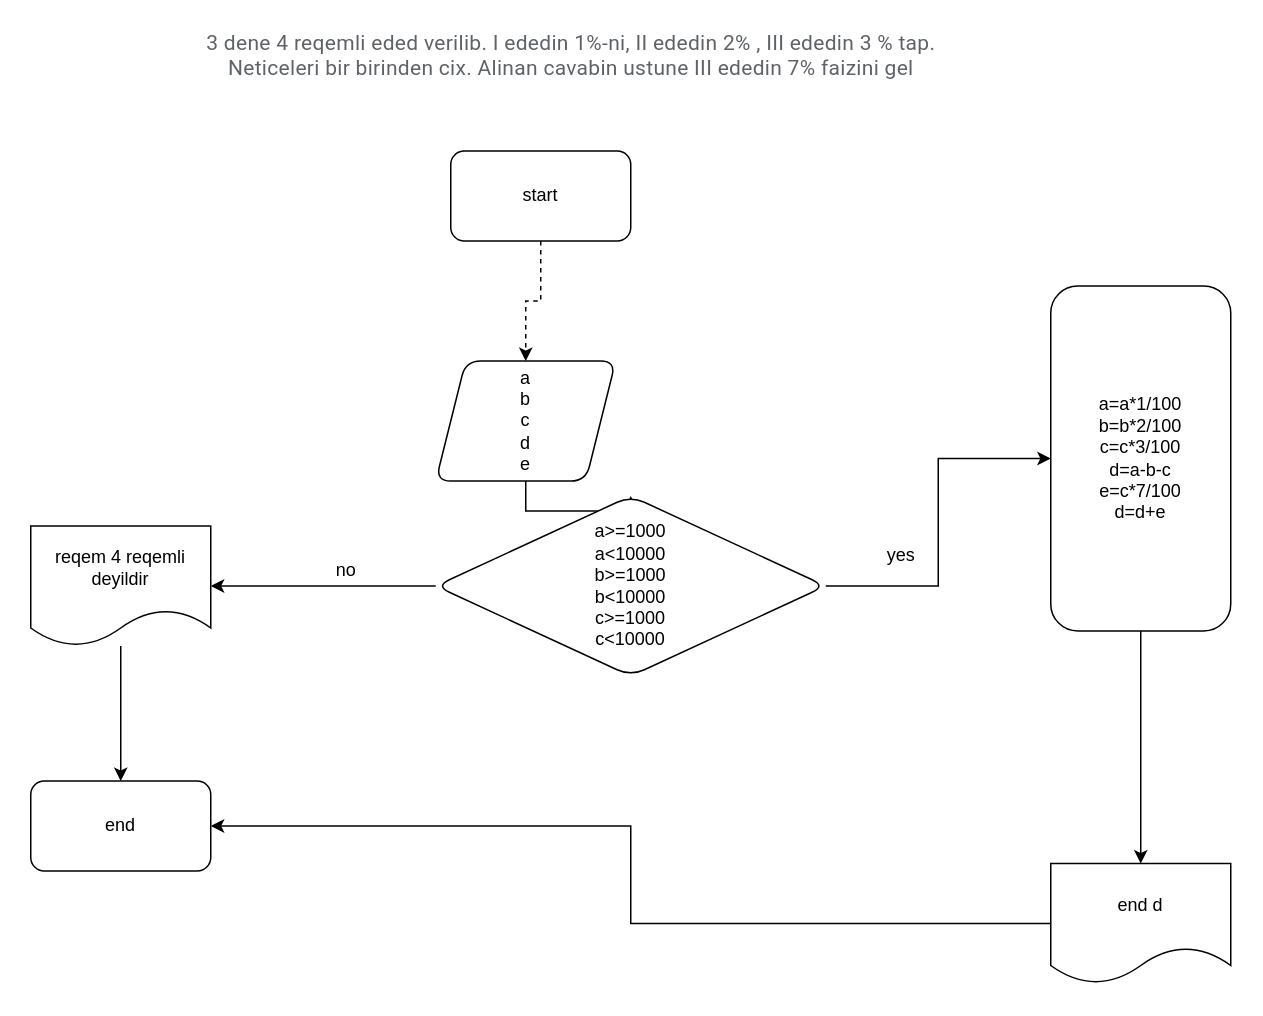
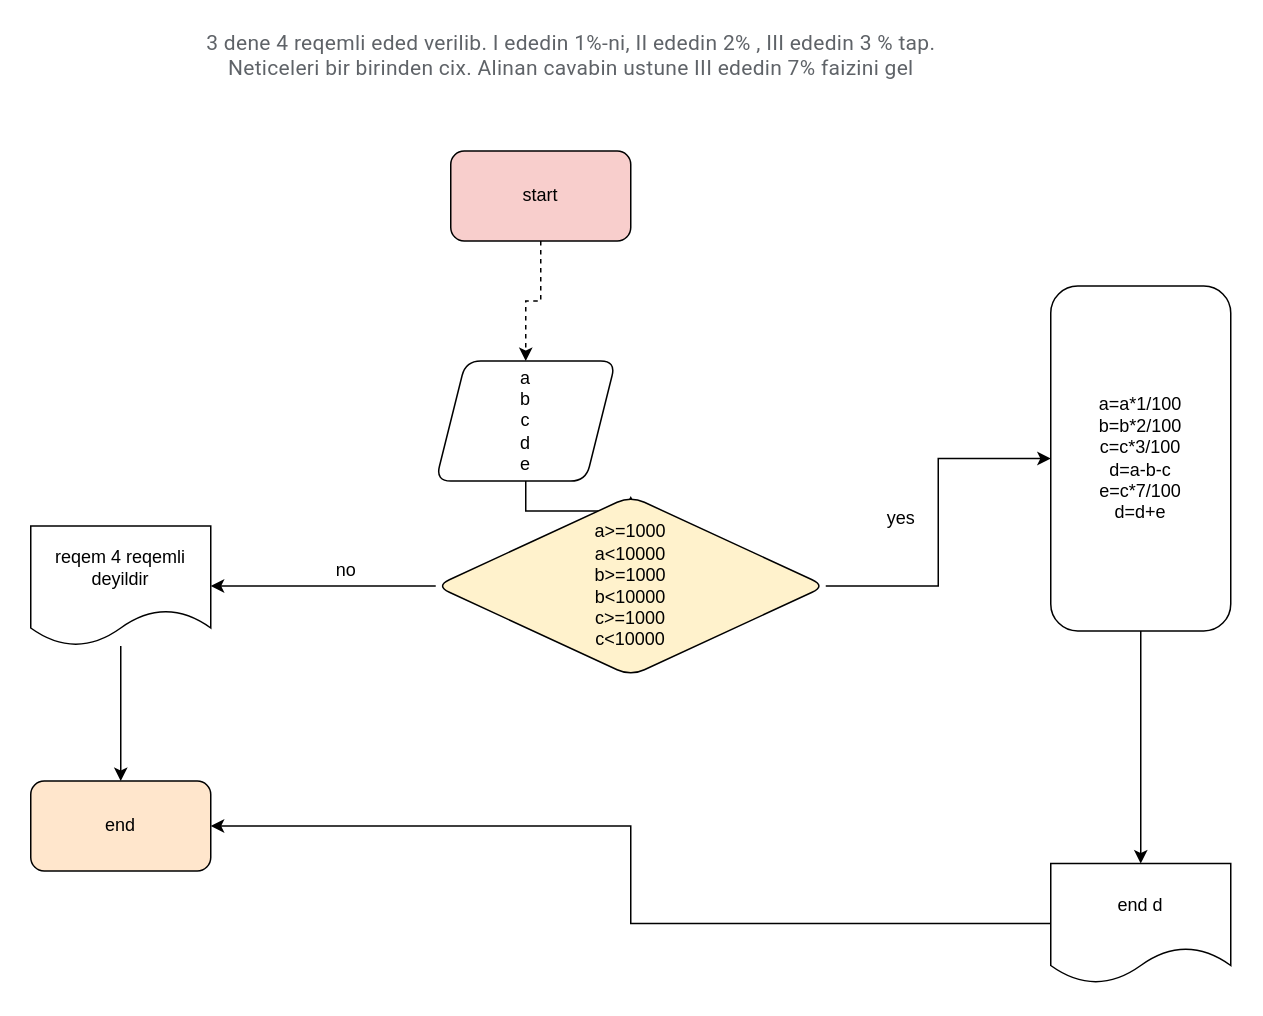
node "start": fillcolor #ffffff -> #f8cecc
node "yes": moved (901, 556) -> (901, 518)
node "a>=1000 a<10000 b>=1000 b<10000 c>=1000 c<10000": fillcolor #ffffff -> #fff2cc
node "end": fillcolor #ffffff -> #ffe6cc
